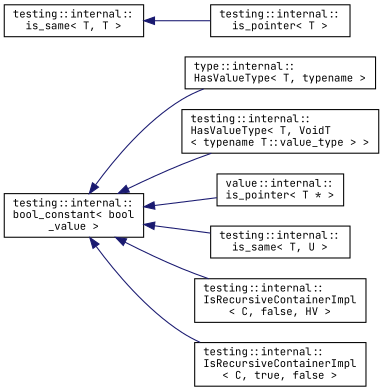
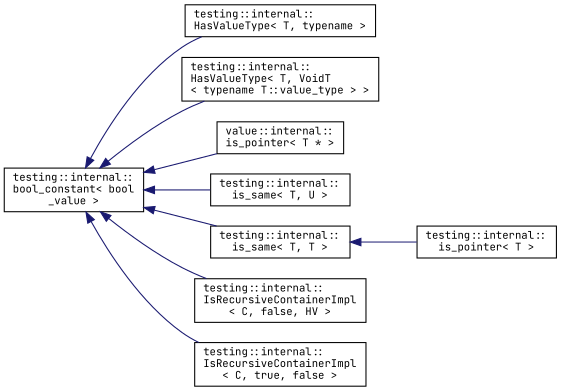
node "type::internal:: HasValueType< T, typename >": label "type::internal:: HasValueType< T, typename >" -> "testing::internal:: HasValueType< T, typename >"
edge "testing::internal:: is_same< T, T >" -> "testing::internal:: bool_constant< bool _value >": added
